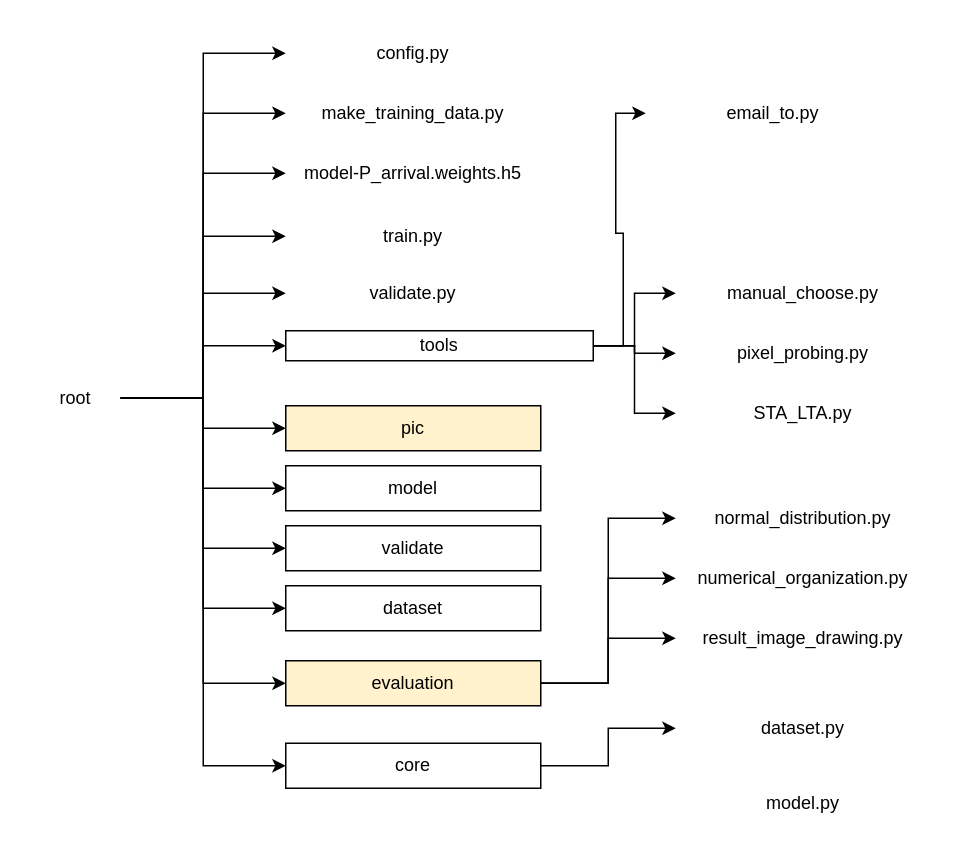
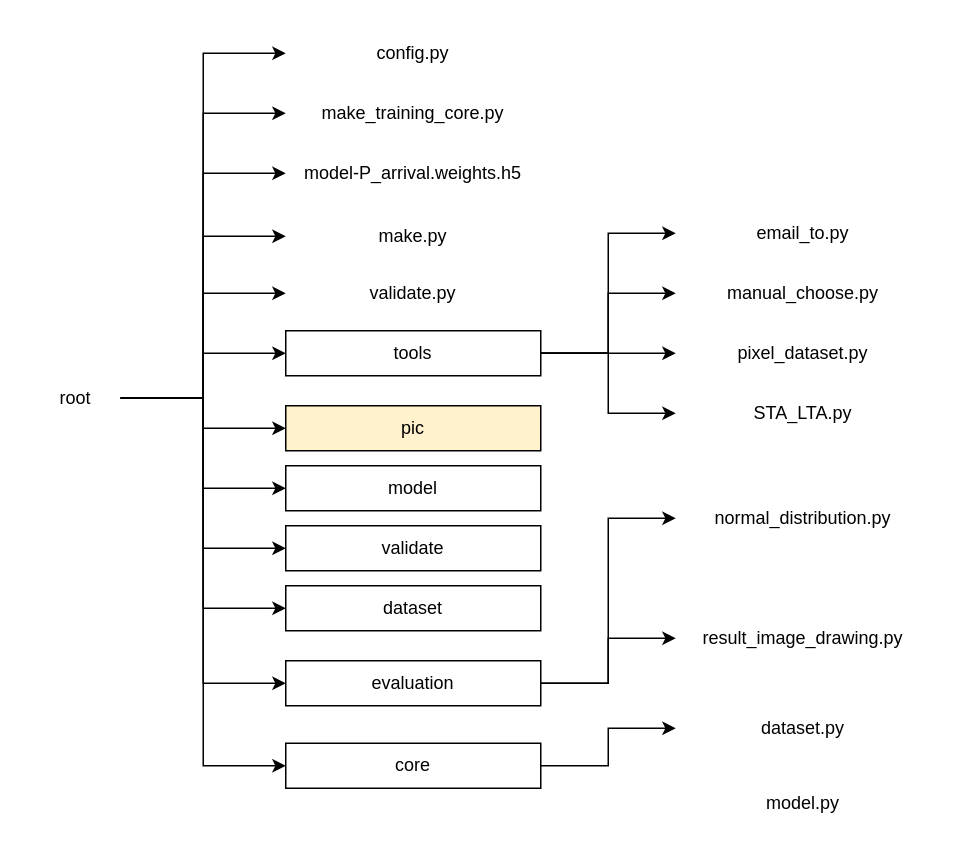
node "make_training_data.py": label "make_training_data.py" -> "make_training_core.py"
node "email_to.py": moved (773, 113) -> (803, 233)
node "train.py": label "train.py" -> "make.py"
node "tools": size 308x30 -> 255x45
node "pixel_probing.py": label "pixel_probing.py" -> "pixel_dataset.py"
edge "evaluation" -> "numerical_organization.py": removed
node "numerical_organization.py": removed
node "evaluation": fillcolor #fff2cc -> #ffffff
